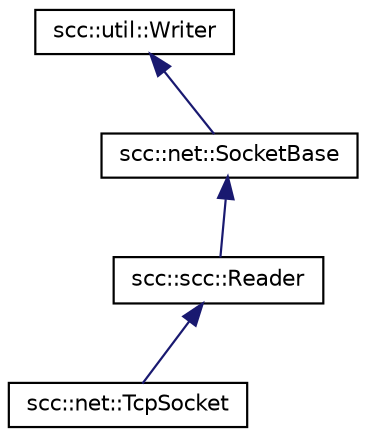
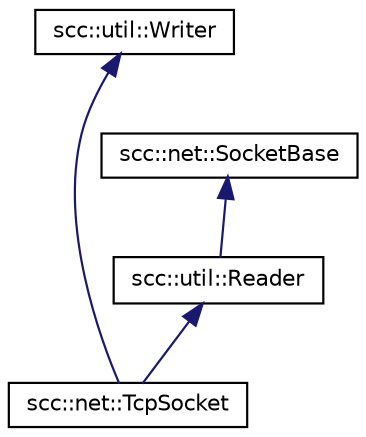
edge "scc::net::SocketBase" -> "scc::util::Writer": now "scc::net::TcpSocket" -> "scc::util::Writer"
node "scc::scc::Reader": label "scc::scc::Reader" -> "scc::util::Reader"
